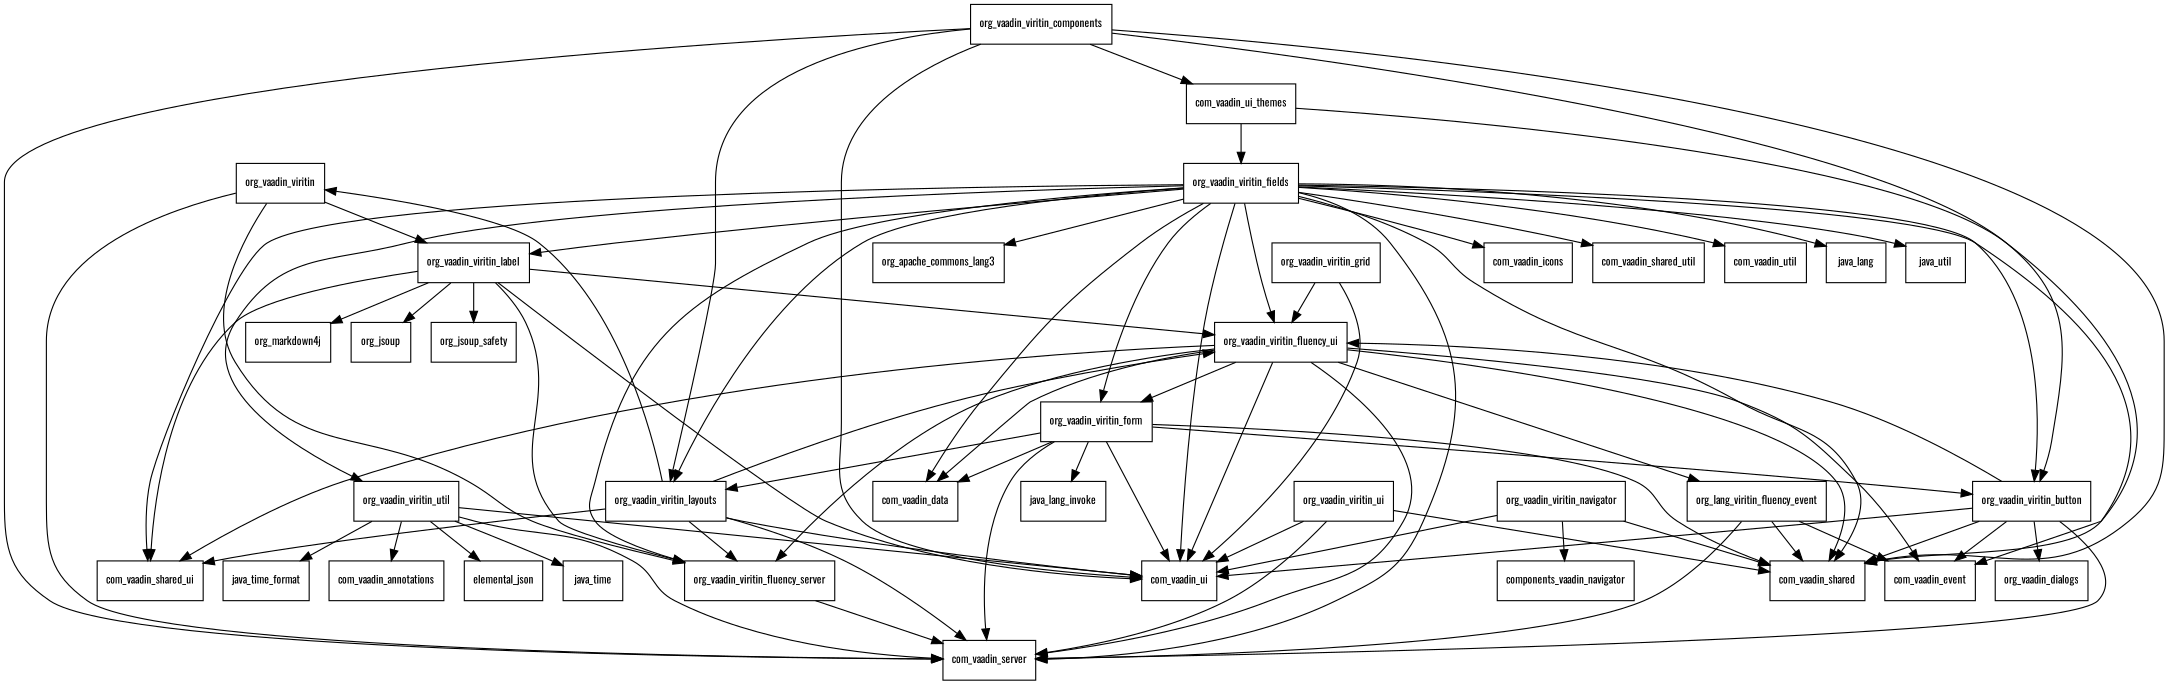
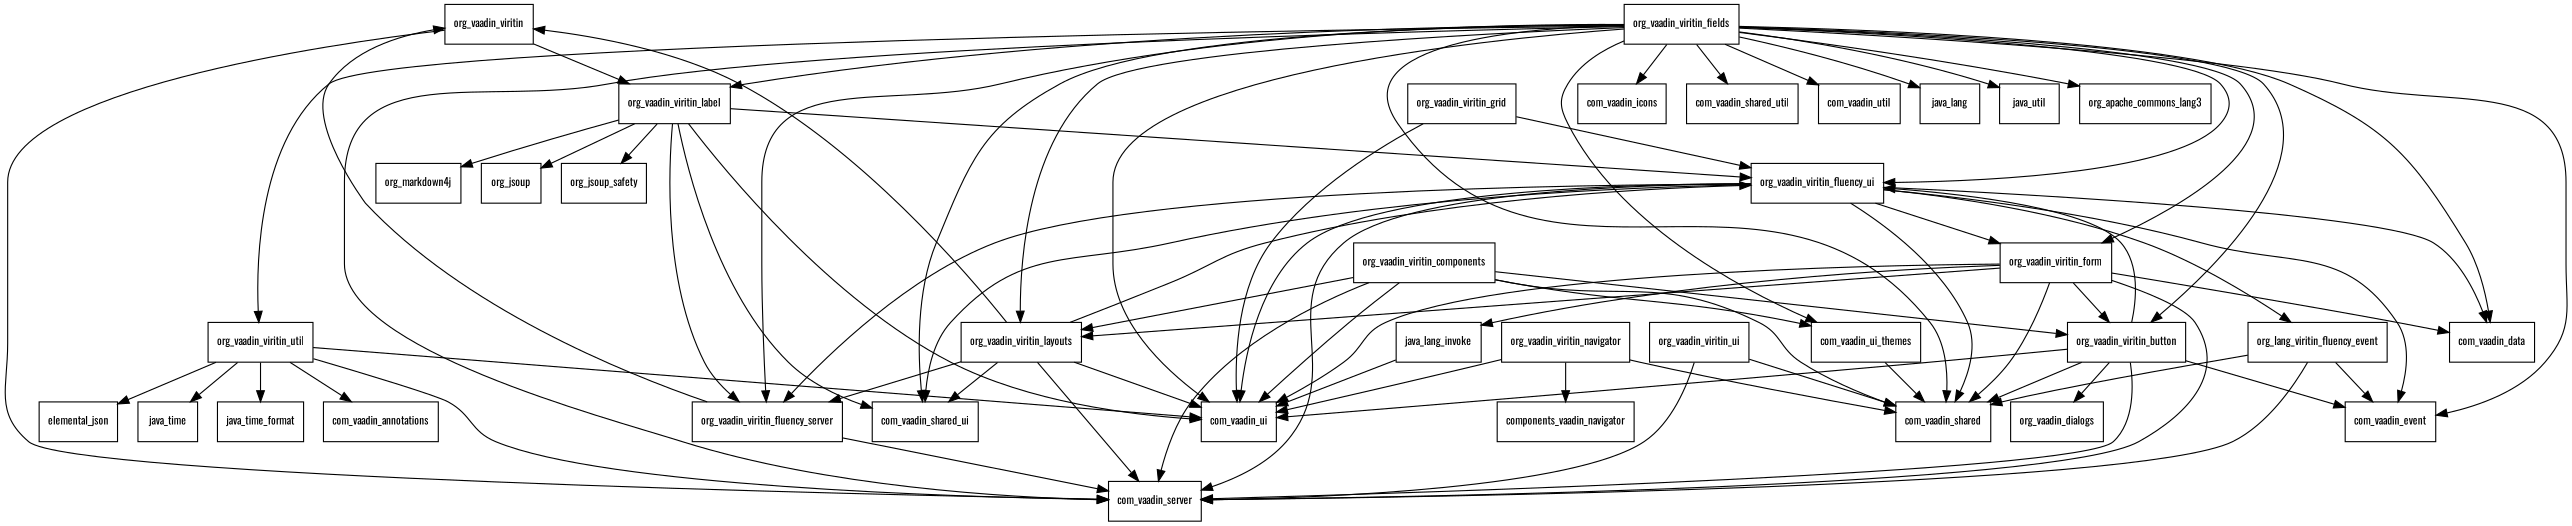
edge "com_vaadin_ui_themes" -> "org_vaadin_viritin_fields": reversed
edge "org_vaadin_viritin" -> "org_vaadin_viritin_fluency_server": reversed
edge "org_vaadin_viritin_ui" -> "com_vaadin_ui": now "java_lang_invoke" -> "com_vaadin_ui"
